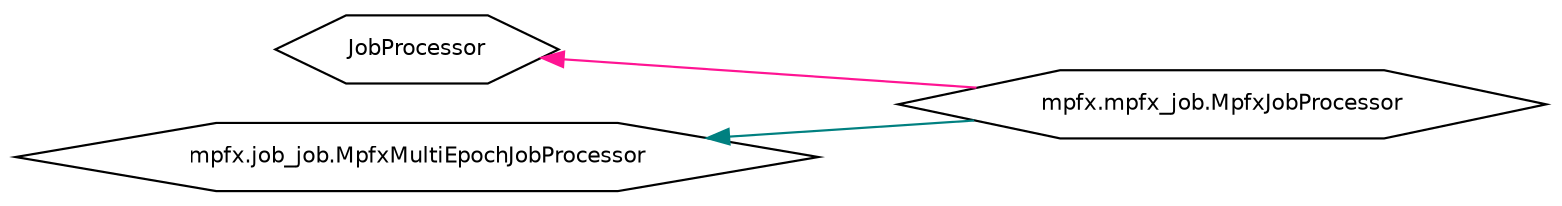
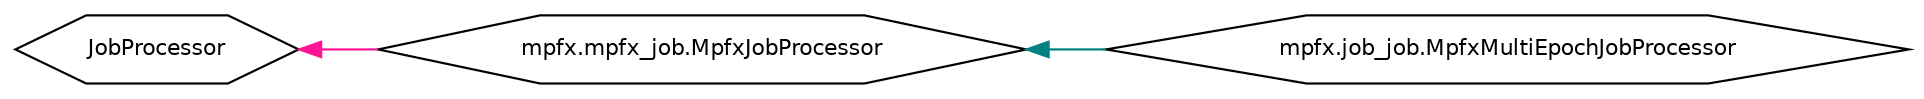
edge "mpfx.mpfx_job.MpfxJobProcessor" -> "mpfx.job_job.MpfxMultiEpochJobProcessor": reversed
